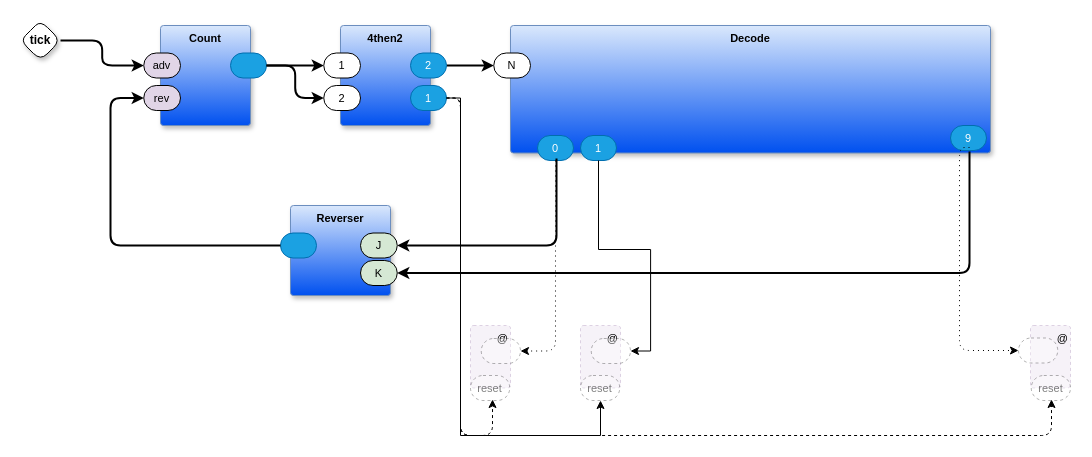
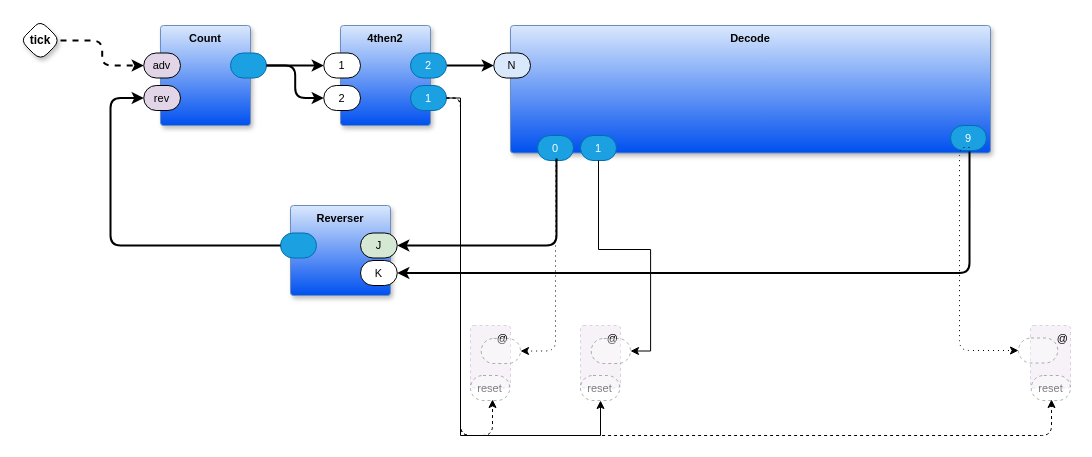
edge "tick" -> "adv": style solid -> dashed
node "N": fillcolor #ffffff -> #dae8fc
node "K": fillcolor #d5e8d4 -> #ffffff
